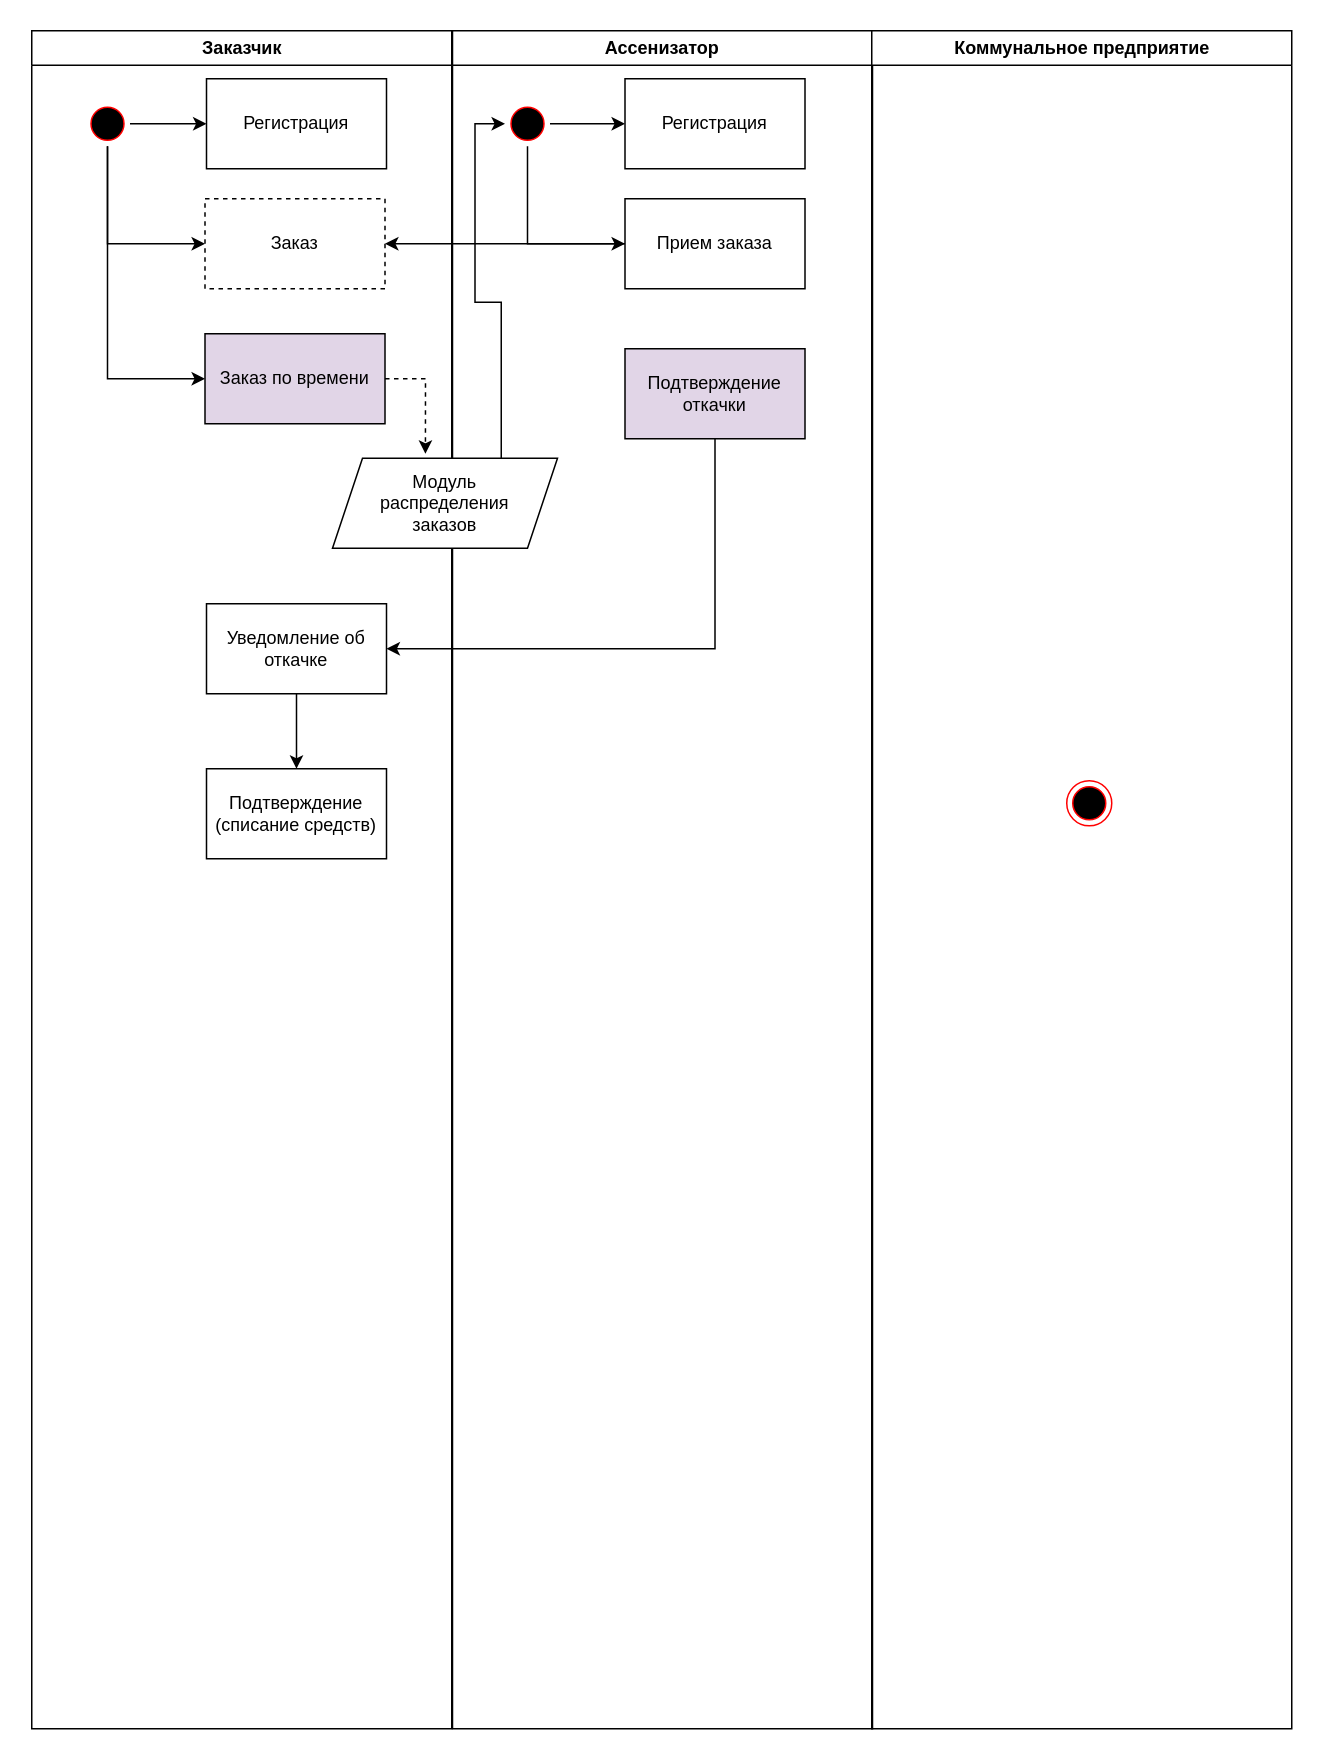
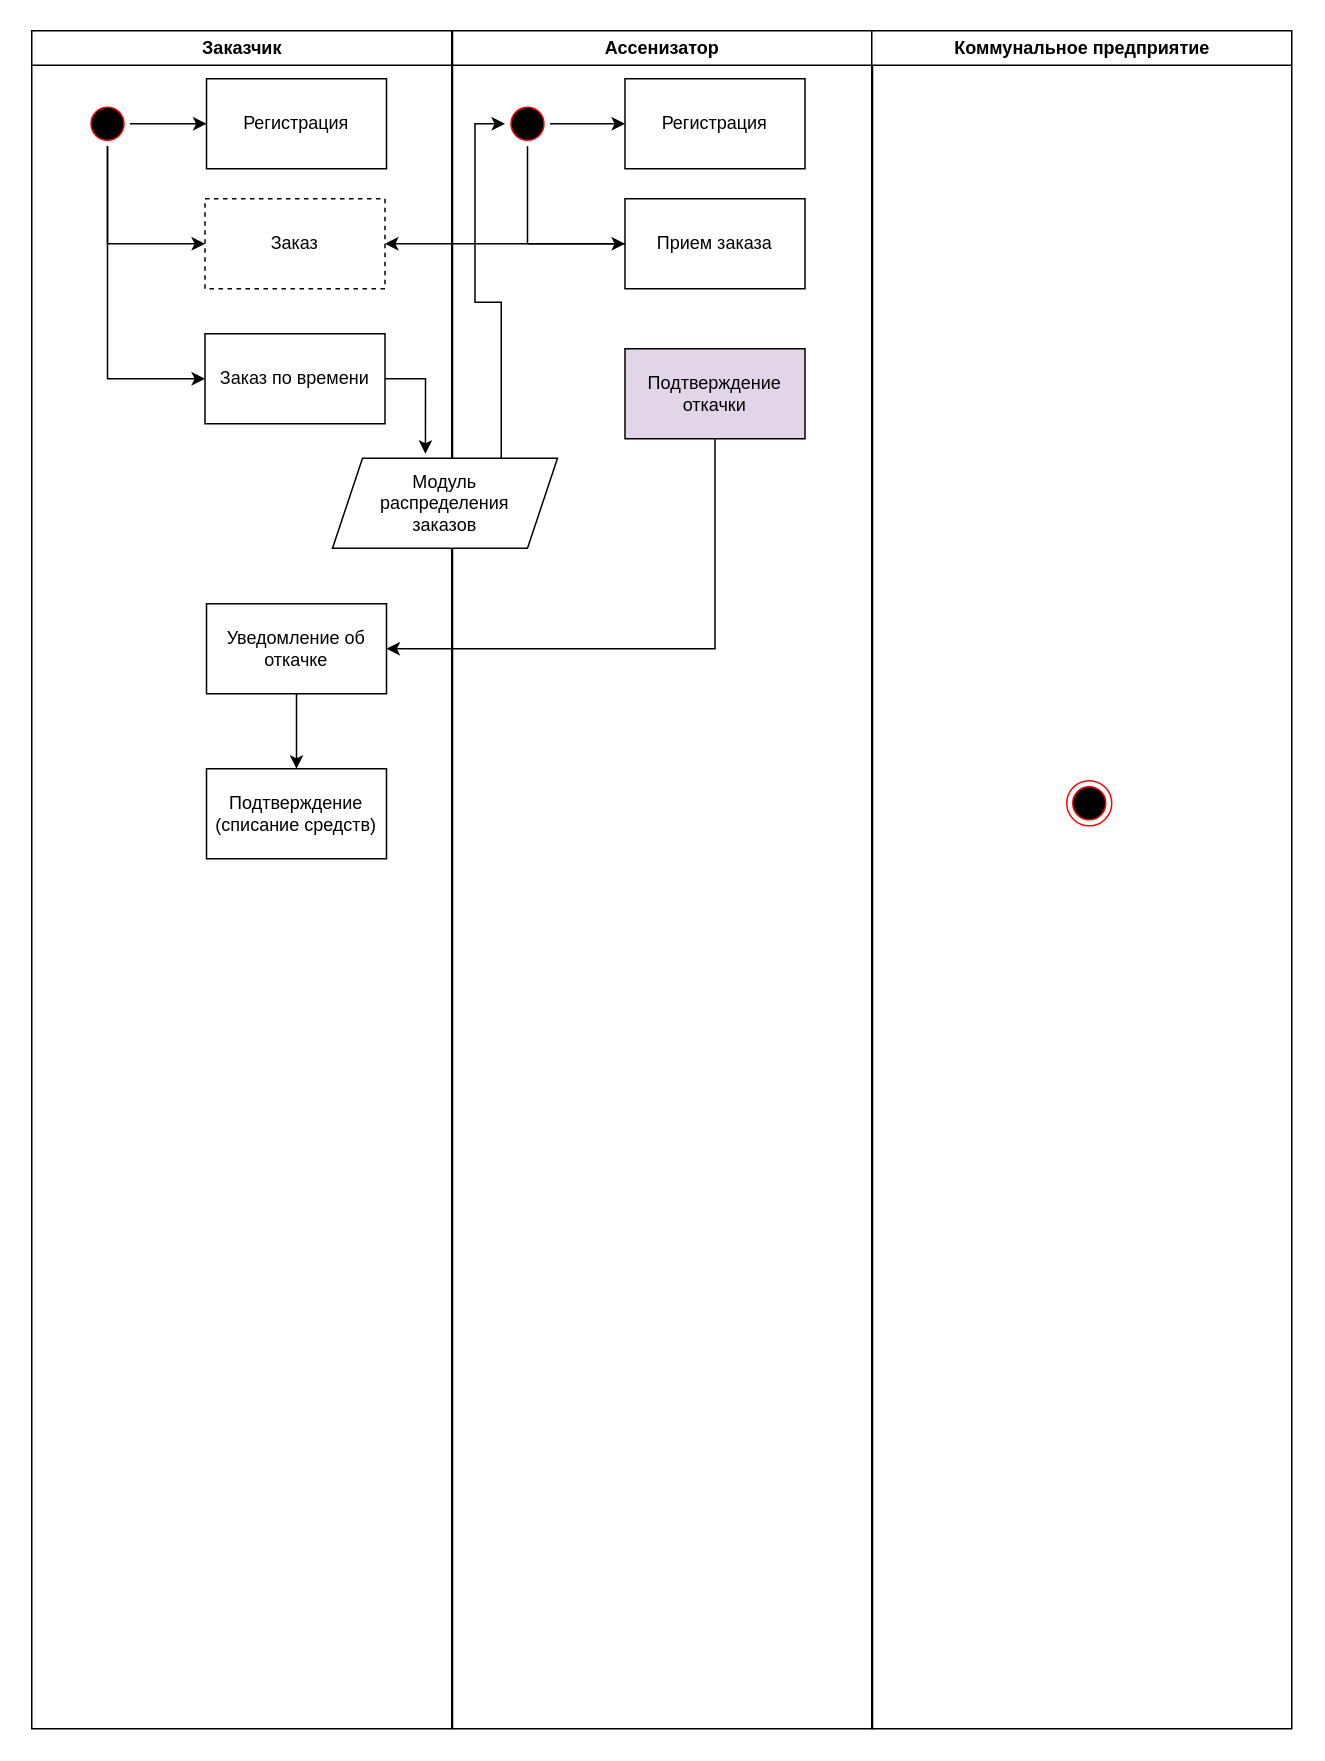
node "Заказ по времени": fillcolor #e1d5e7 -> #ffffff
edge "Заказ по времени" -> "Модуль распределения заказов": style dashed -> solid
